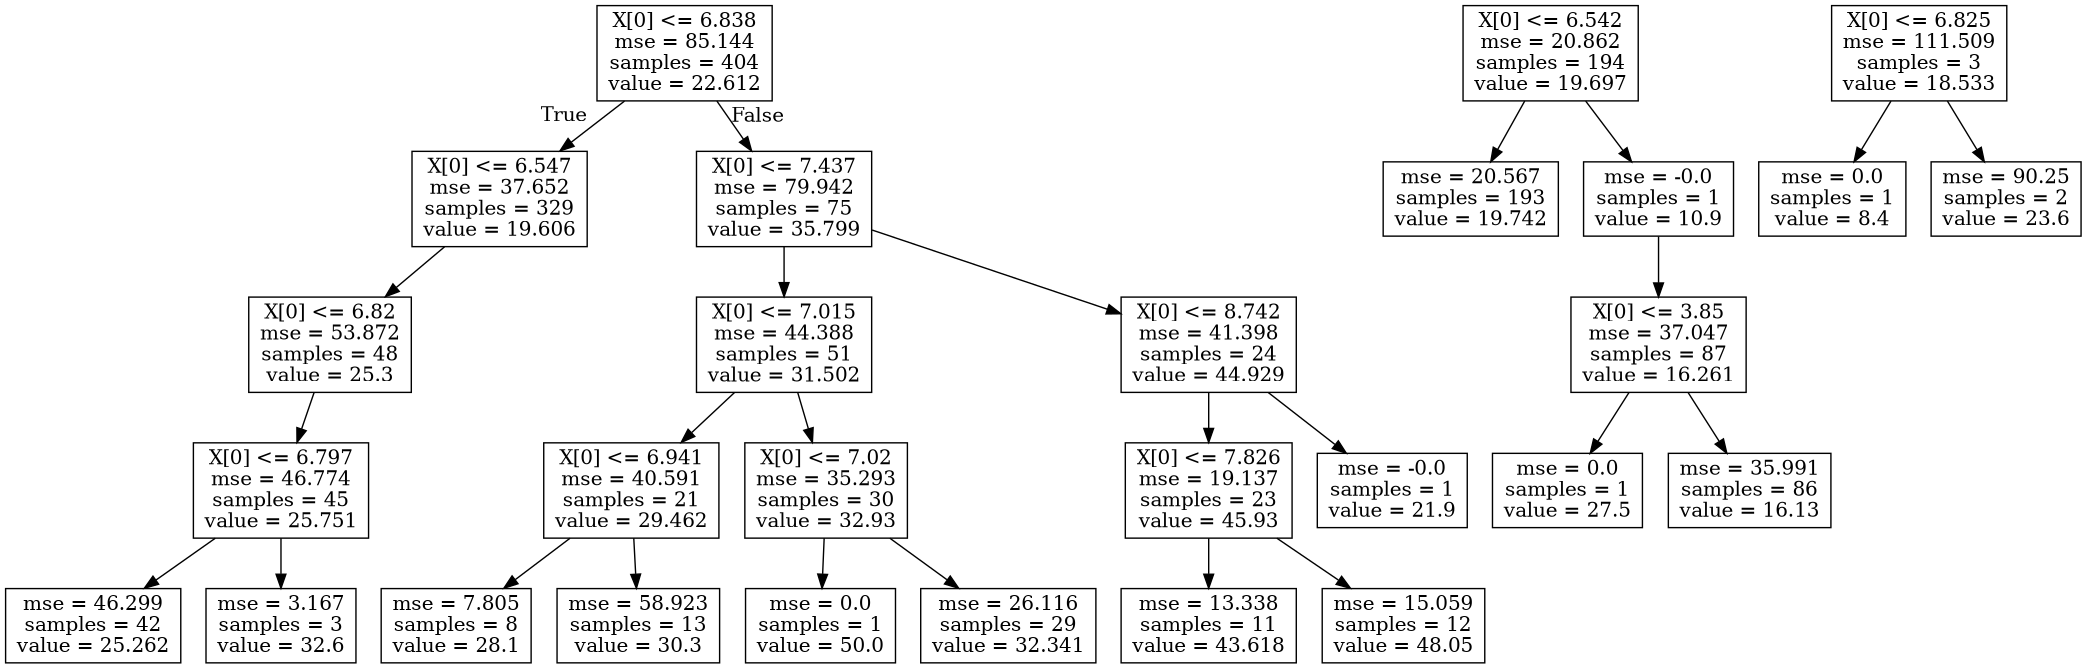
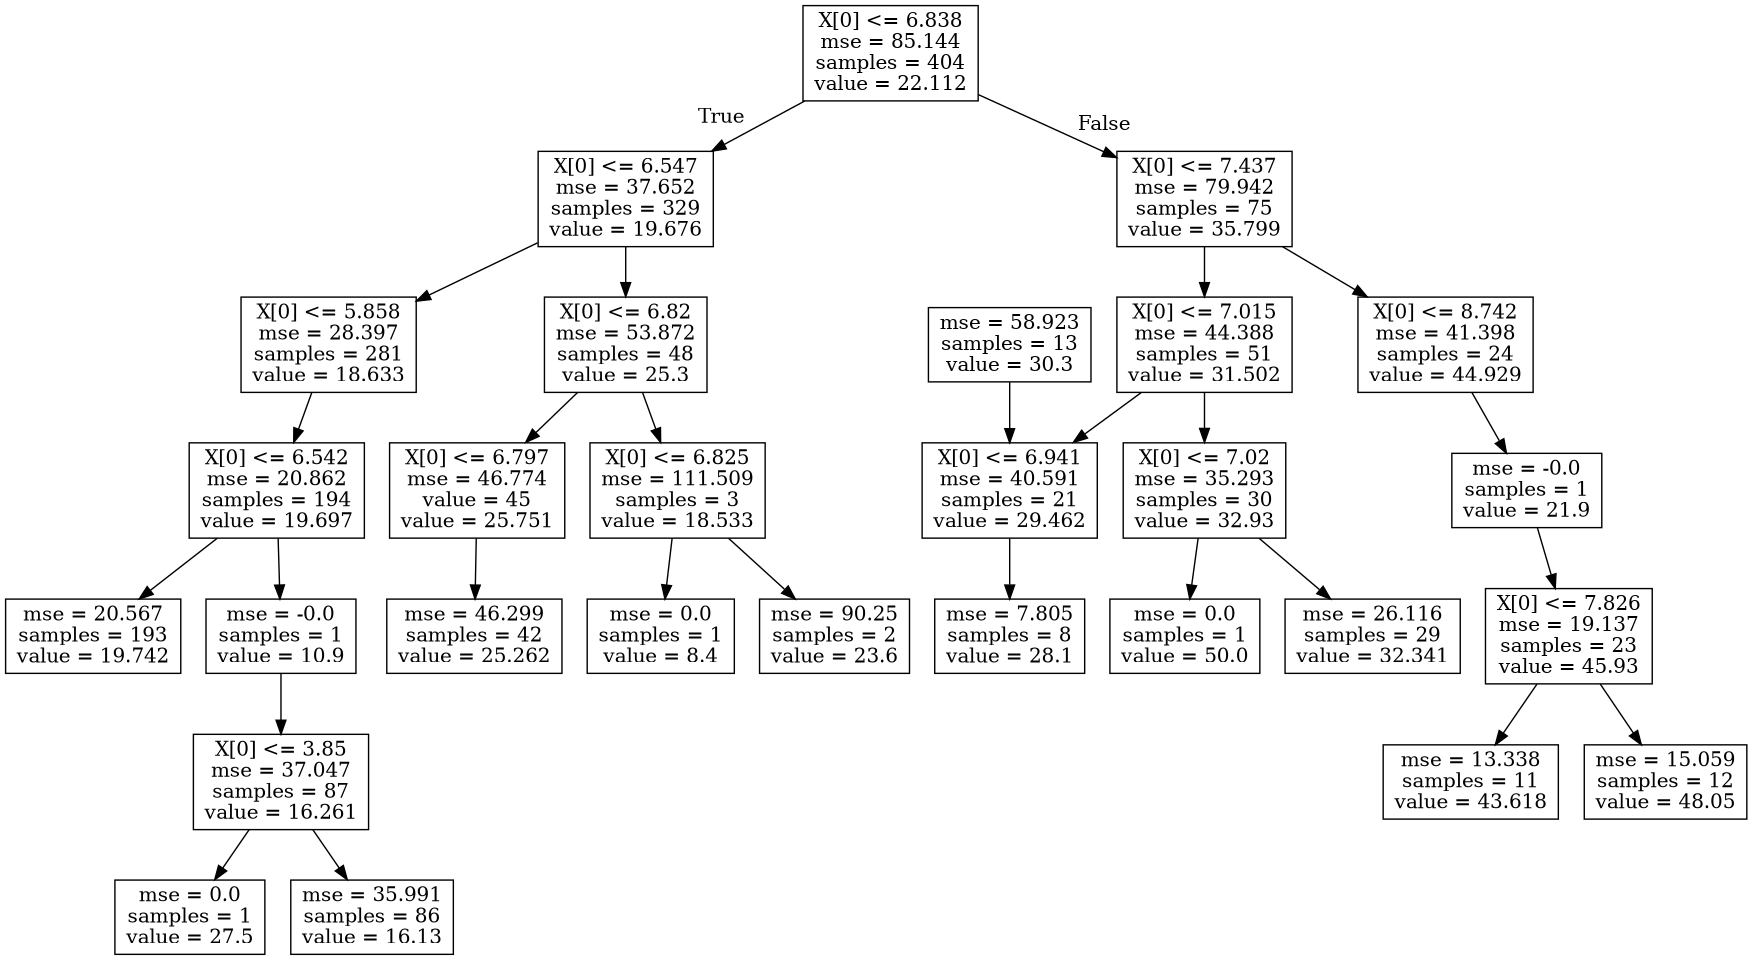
node "X[0] <= 6.838 mse = 85.144 samples = 404 value = 22.612": label "X[0] <= 6.838 mse = 85.144 samples = 404 value = 22.612" -> "X[0] <= 6.838 mse = 85.144 samples = 404 value = 22.112"
node "X[0] <= 6.547 mse = 37.652 samples = 329 value = 19.606": label "X[0] <= 6.547 mse = 37.652 samples = 329 value = 19.606" -> "X[0] <= 6.547 mse = 37.652 samples = 329 value = 19.676"
node "X[0] <= 5.858 mse = 28.397 samples = 281 value = 18.633": added
edge "X[0] <= 8.742 mse = 41.398 samples = 24 value = 44.929" -> "X[0] <= 7.826 mse = 19.137 samples = 23 value = 45.93": now "mse = -0.0 samples = 1 value = 21.9" -> "X[0] <= 7.826 mse = 19.137 samples = 23 value = 45.93"
edge "X[0] <= 6.82 mse = 53.872 samples = 48 value = 25.3" -> "X[0] <= 6.825 mse = 111.509 samples = 3 value = 18.533": added
node "X[0] <= 6.797 mse = 46.774 samples = 45 value = 25.751": label "X[0] <= 6.797 mse = 46.774 samples = 45 value = 25.751" -> "X[0] <= 6.797 mse = 46.774 value = 45 value = 25.751"
edge "X[0] <= 6.941 mse = 40.591 samples = 21 value = 29.462" -> "mse = 58.923 samples = 13 value = 30.3": reversed
node "mse = 3.167 samples = 3 value = 32.6": removed
